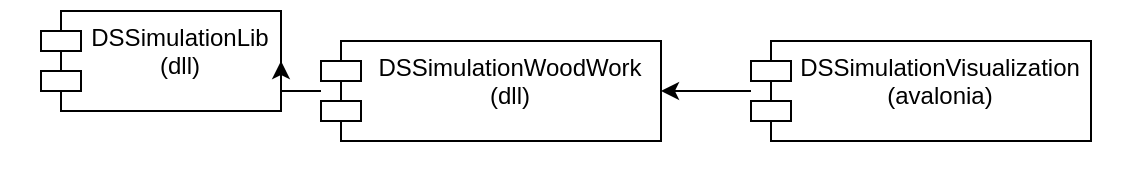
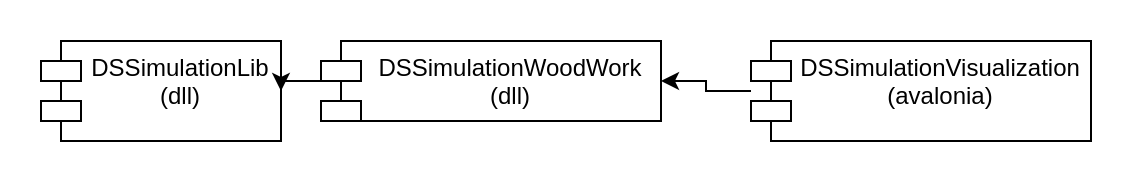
node "DSSimulationLib (dll)": moved (161, 61) -> (161, 91)
node "DSSimulationWoodWork (dll)": size 340x100 -> 340x80
